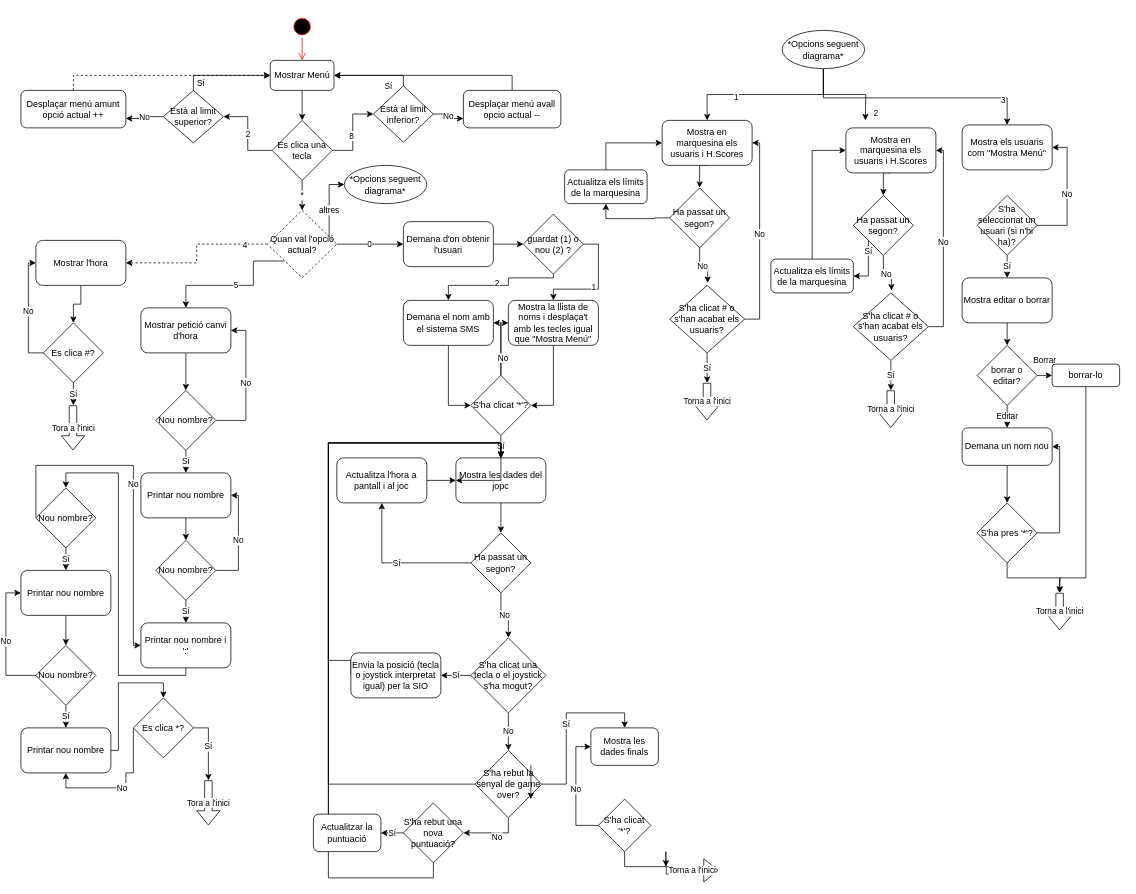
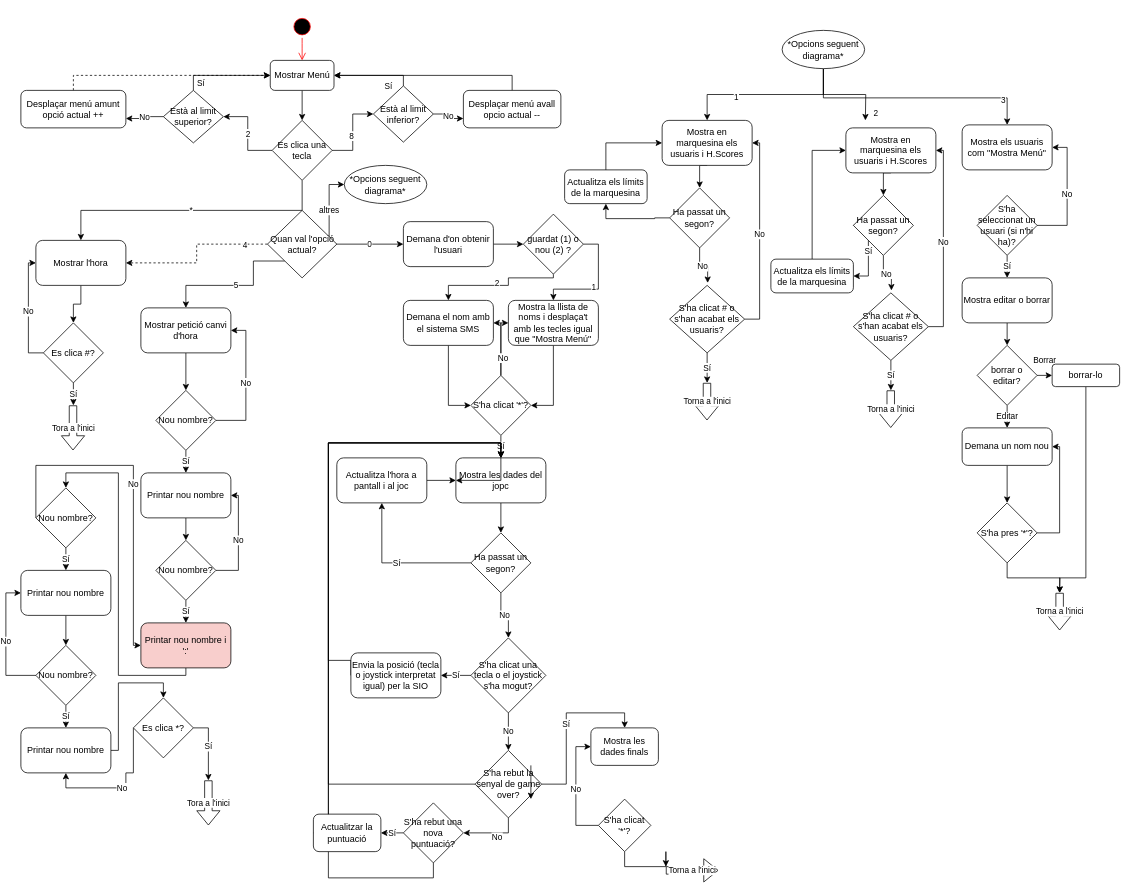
edge "Es clica una tecla" -> "Quan val l'opció actual?": now "Es clica una tecla" -> "Mostrar l'hora"
node "Quan val l'opció actual?": style dashed -> solid
node "Printar nou nombre i ':'": fillcolor #ffffff -> #f8cecc
